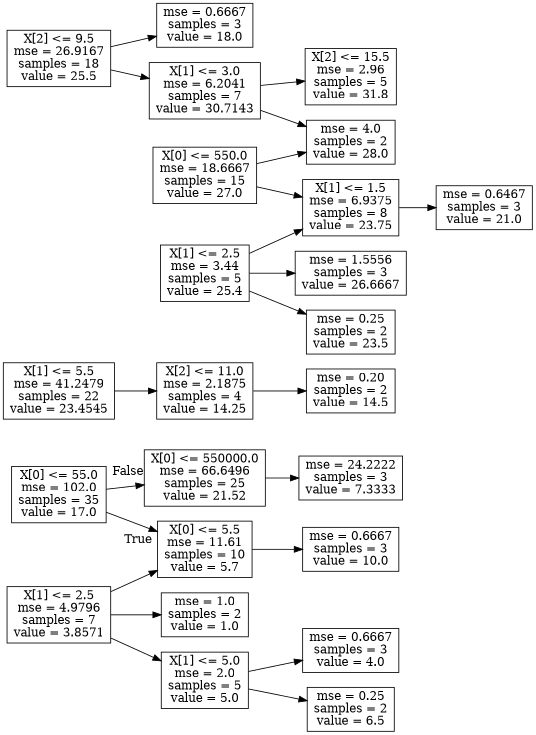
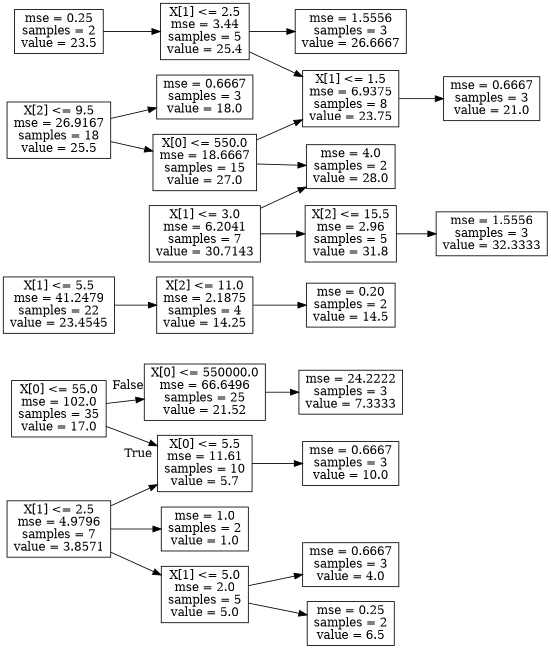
edge "X[2] <= 9.5 mse = 26.9167 samples = 18 value = 25.5" -> "X[1] <= 3.0 mse = 6.2041 samples = 7 value = 30.7143": now "X[2] <= 9.5 mse = 26.9167 samples = 18 value = 25.5" -> "X[0] <= 550.0 mse = 18.6667 samples = 15 value = 27.0"
node "mse = 0.6467 samples = 3 value = 21.0": label "mse = 0.6467 samples = 3 value = 21.0" -> "mse = 0.6667 samples = 3 value = 21.0"
node "mse = 1.5556 samples = 3 value = 32.3333": added
edge "X[1] <= 2.5 mse = 3.44 samples = 5 value = 25.4" -> "mse = 0.25 samples = 2 value = 23.5": reversed
